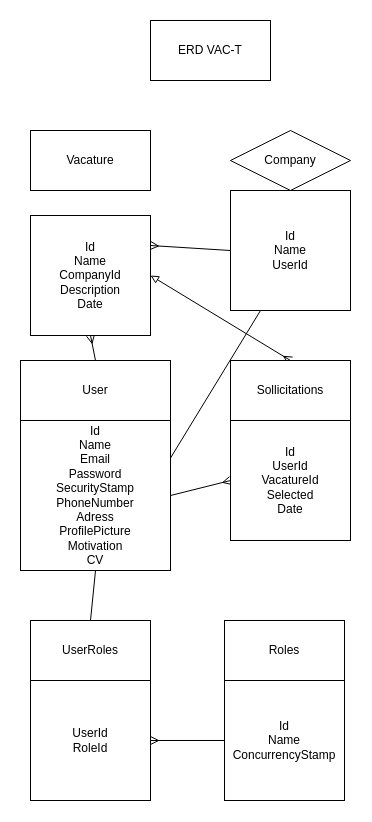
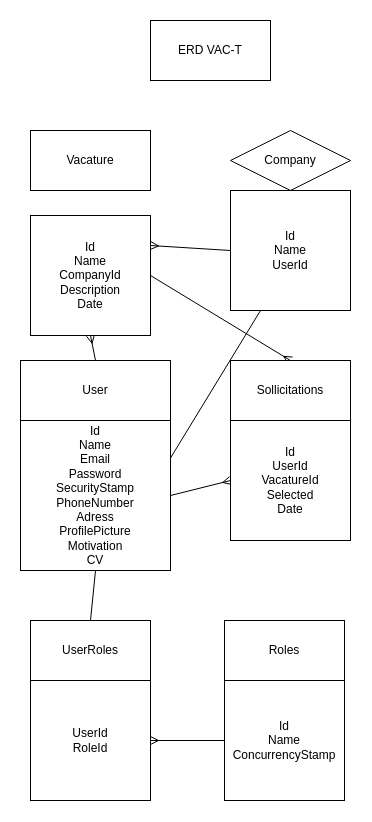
edge "Id Name CompanyId Description Date" -- "Sollicitations": arrowhead block -> none
